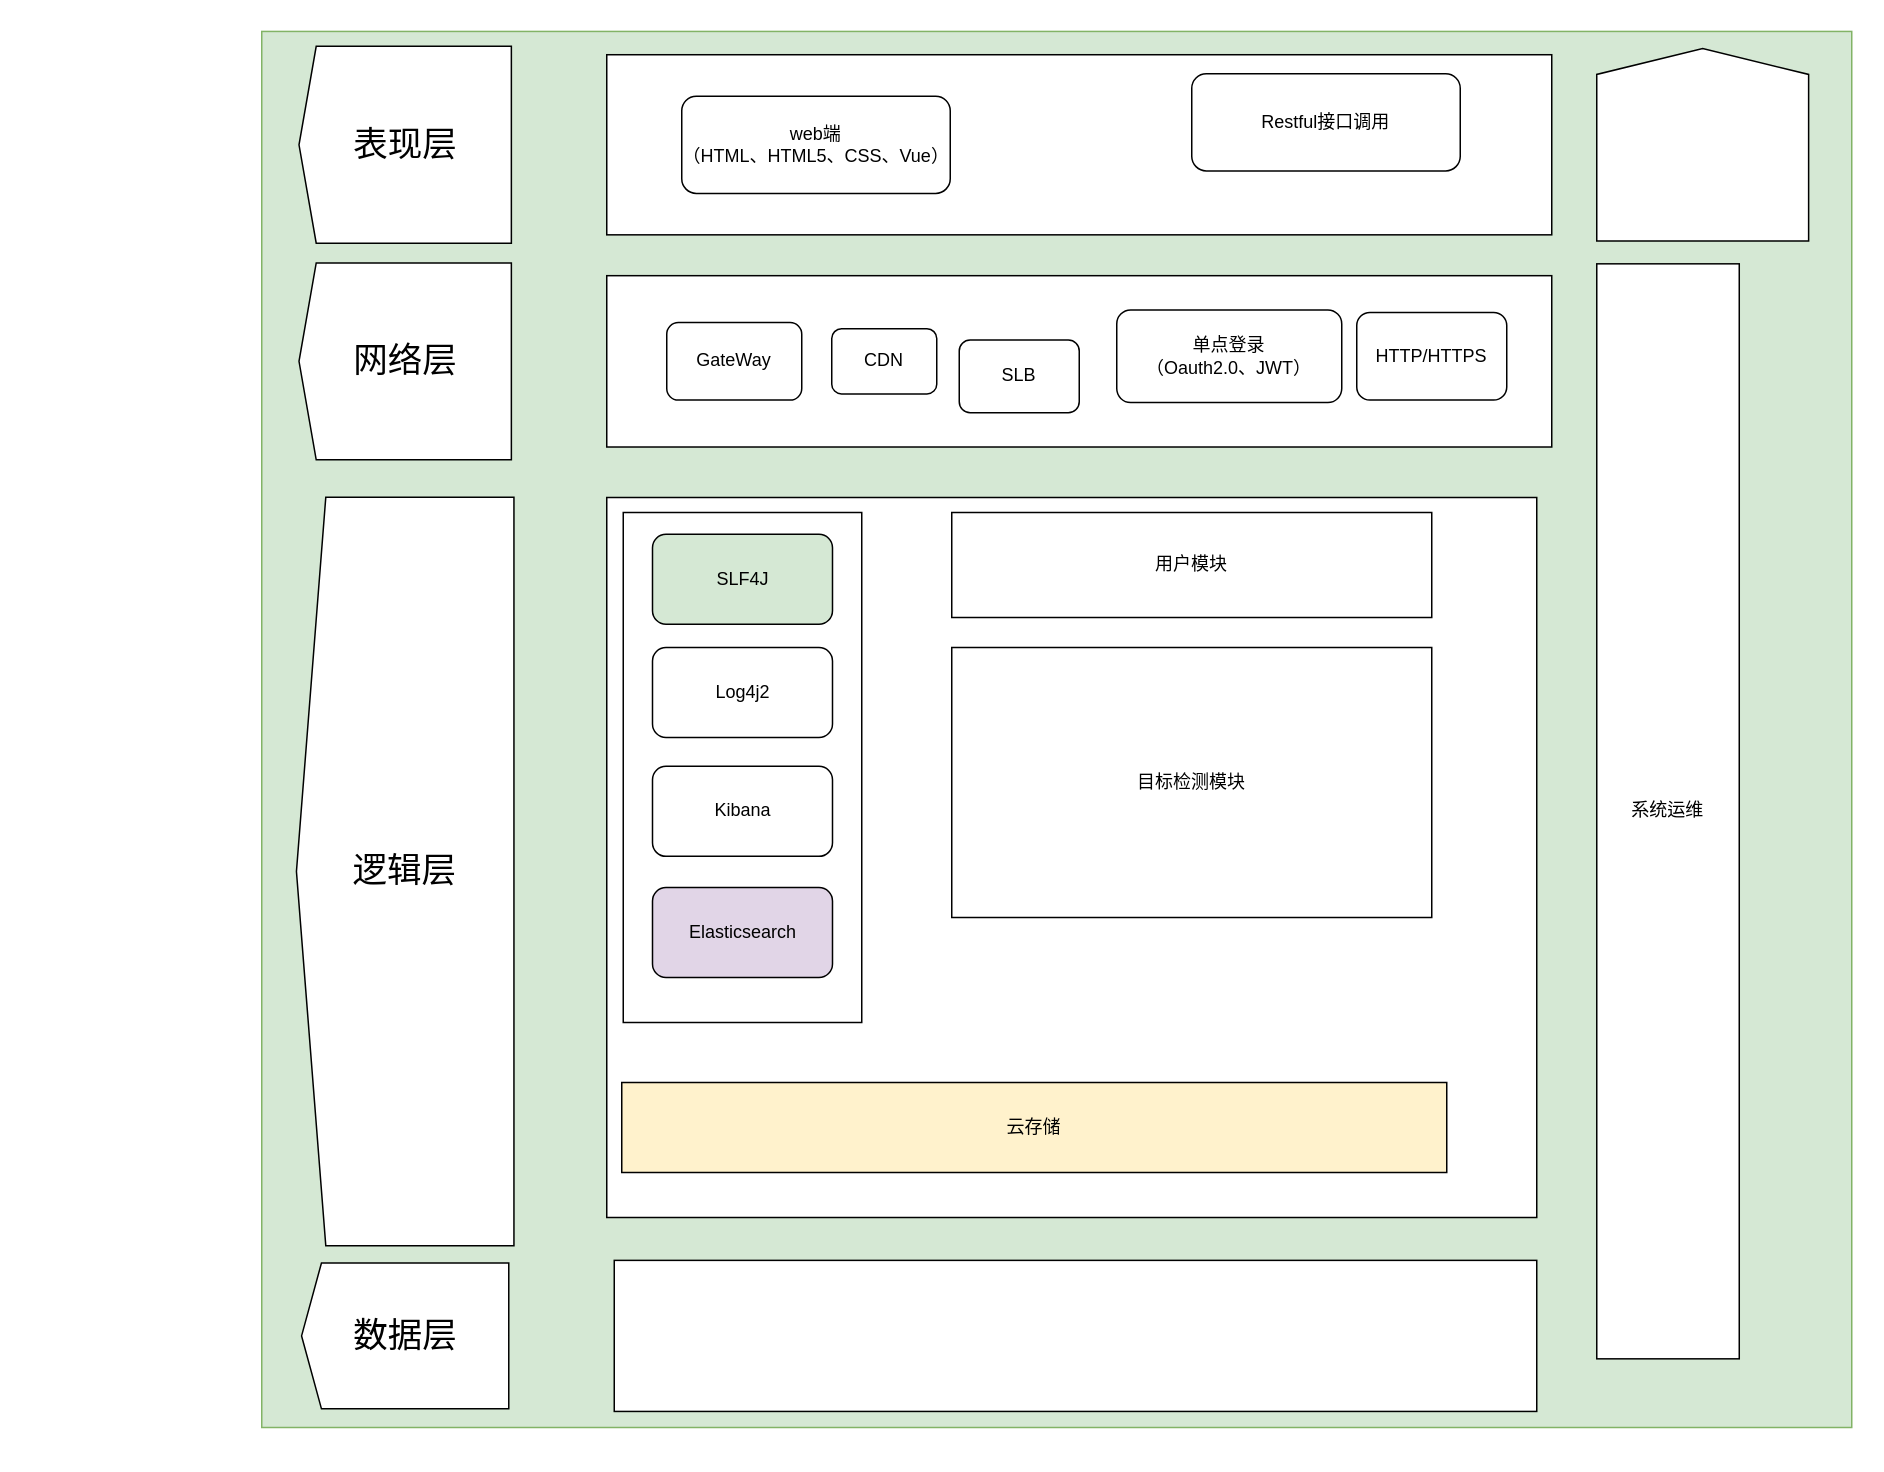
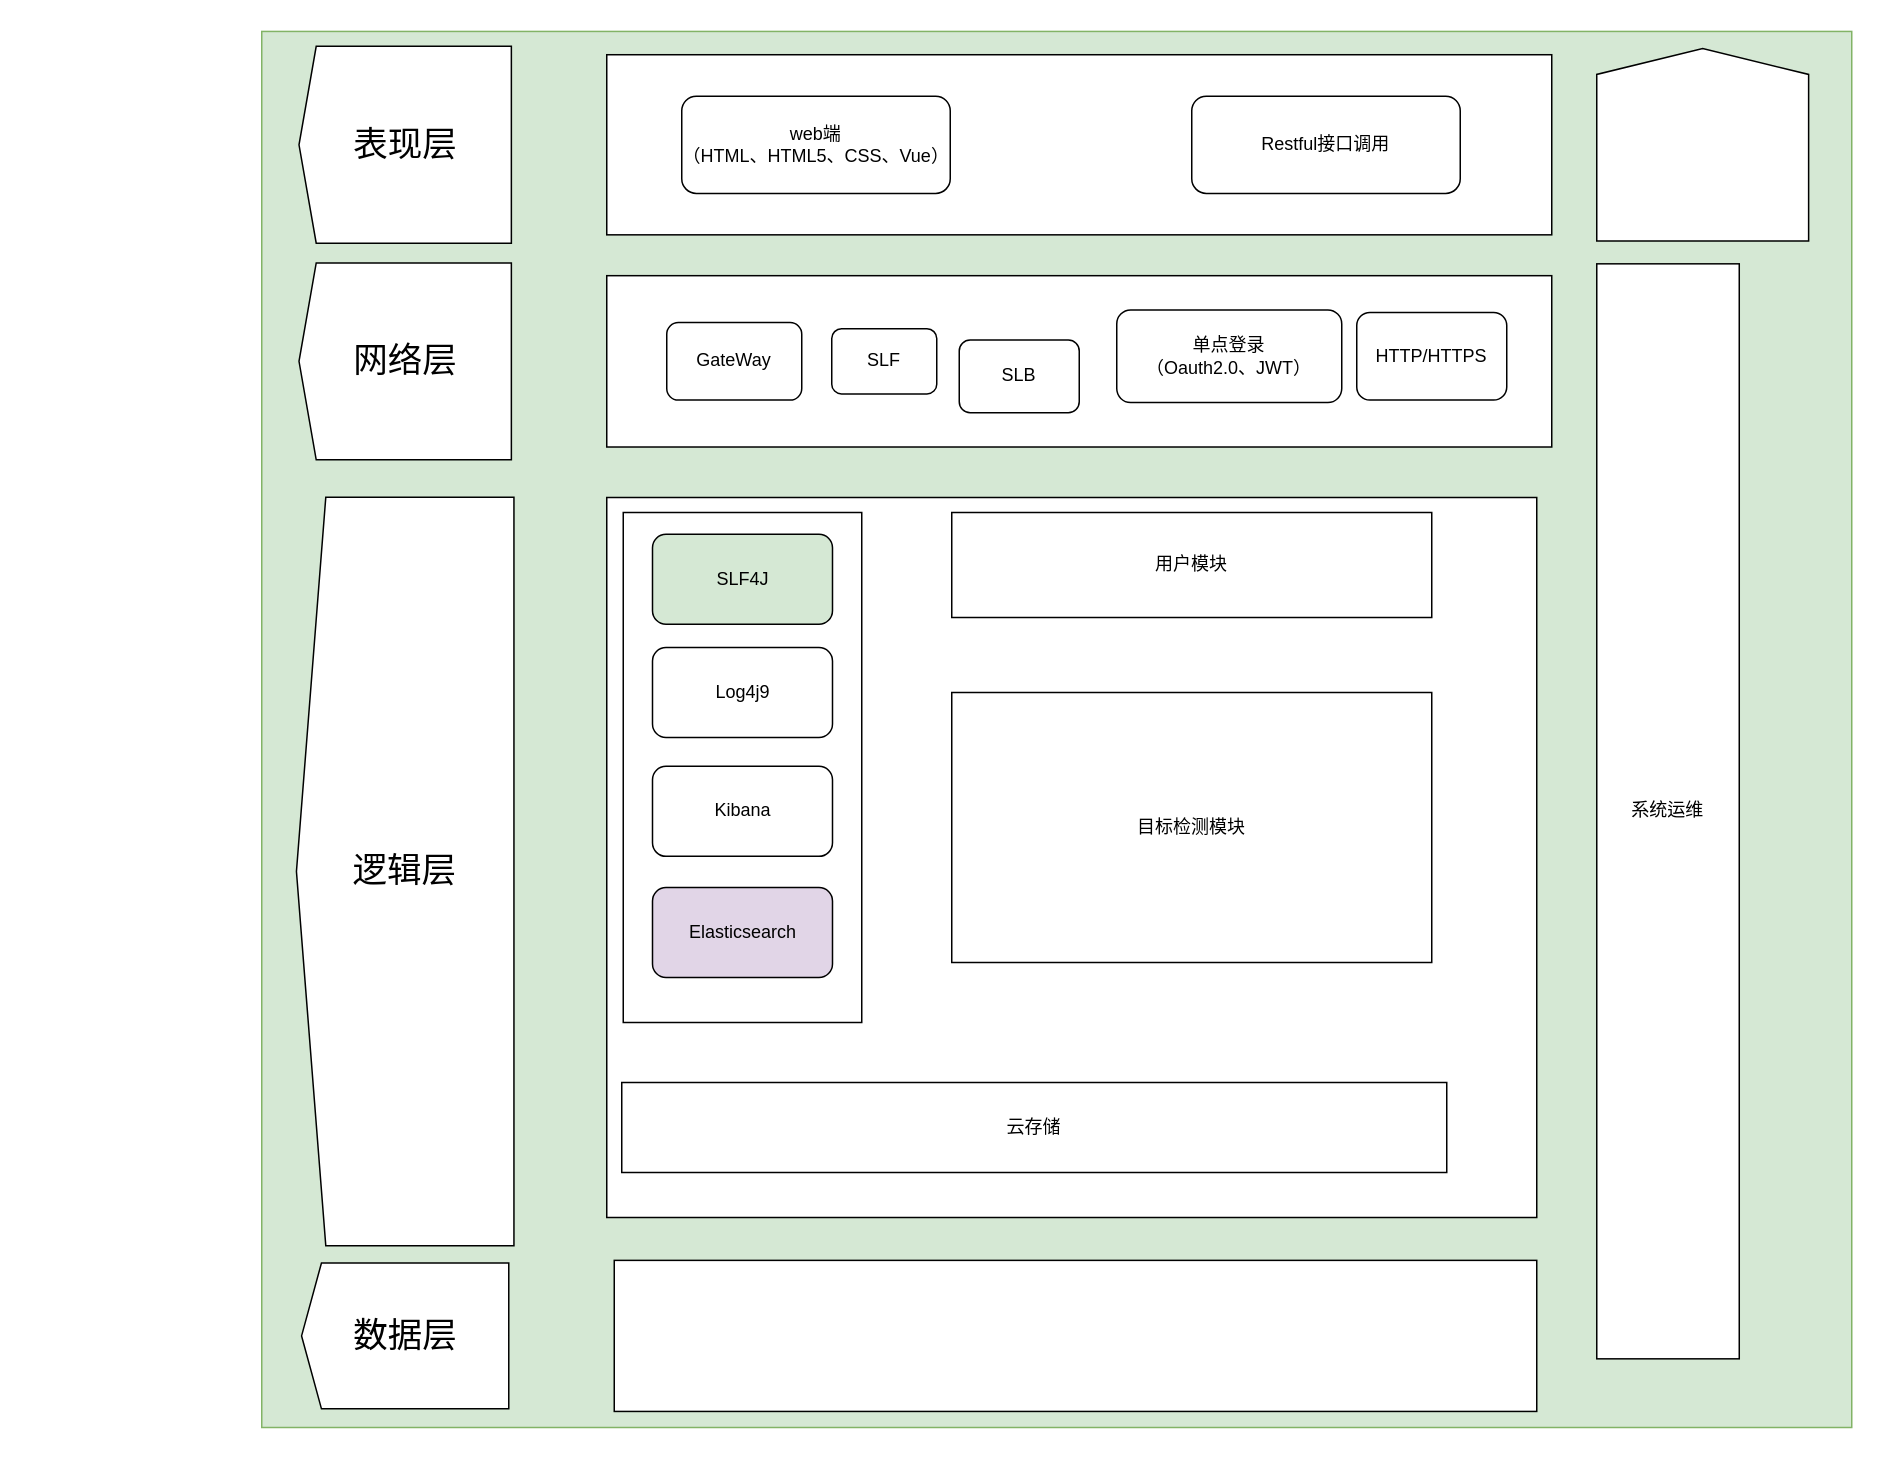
node "Restful接口调用": moved (1326, 122) -> (1326, 145)
node "CDN": label "CDN" -> "SLF"
node "Log4j2": label "Log4j2" -> "Log4j9"
node "目标检测模块": moved (1192, 782) -> (1192, 827)
node "云存储": fillcolor #fff2cc -> #ffffff
